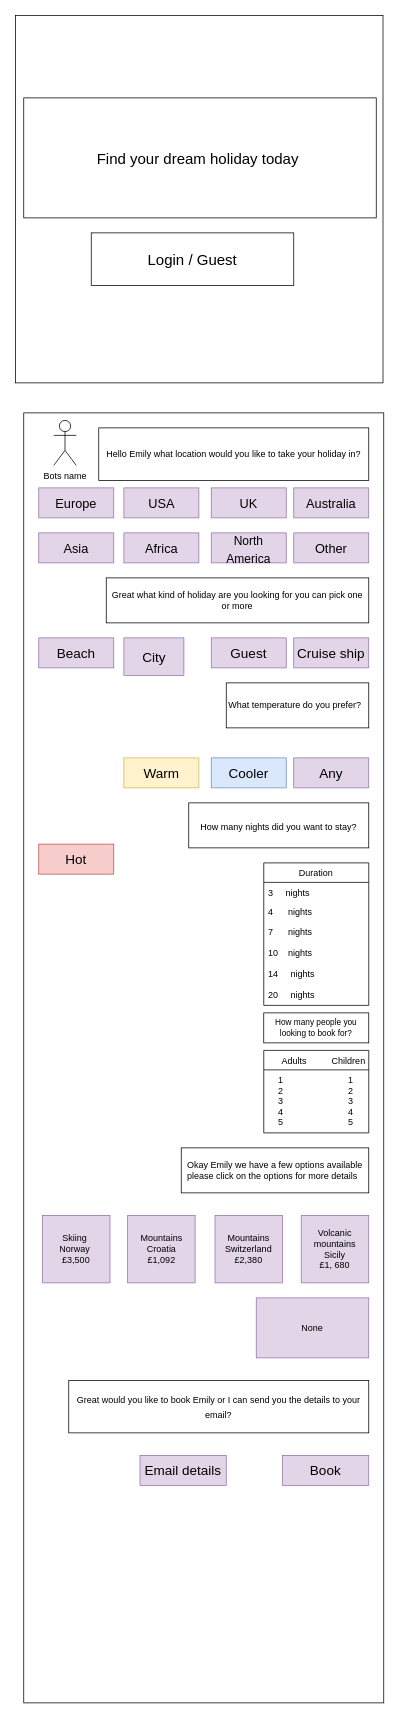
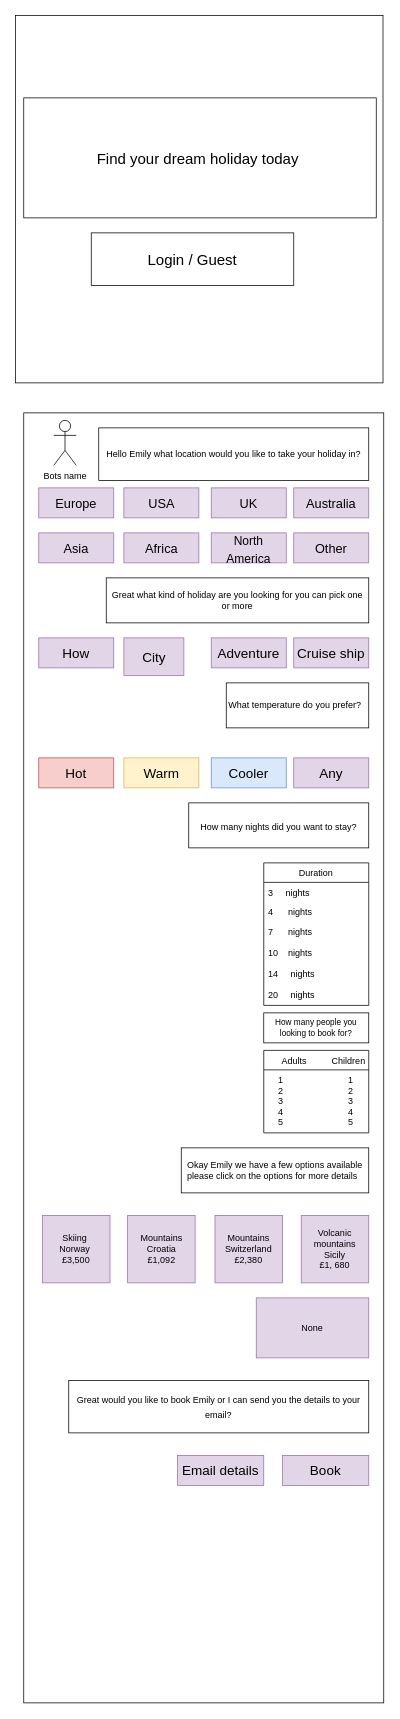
node "Beach": label "Beach" -> "How"
node "Guest": label "Guest" -> "Adventure"
node "Hot": moved (76, 859) -> (76, 773)
node "Email details": moved (183, 1470) -> (221, 1470)
